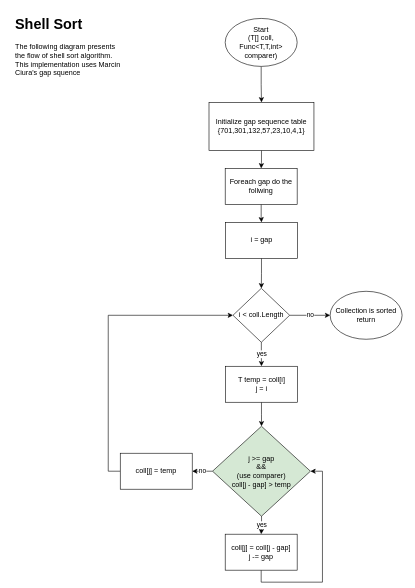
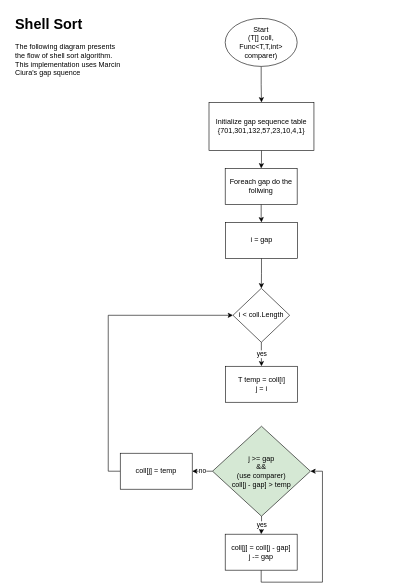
edge "i < coll.Length" -> "Collection is sorted return": removed, label "no"
node "Collection is sorted return": removed
edge "T temp = coll[i] j = i" -> "j >= gap && (use comparer) coll[j - gap] > temp": removed
